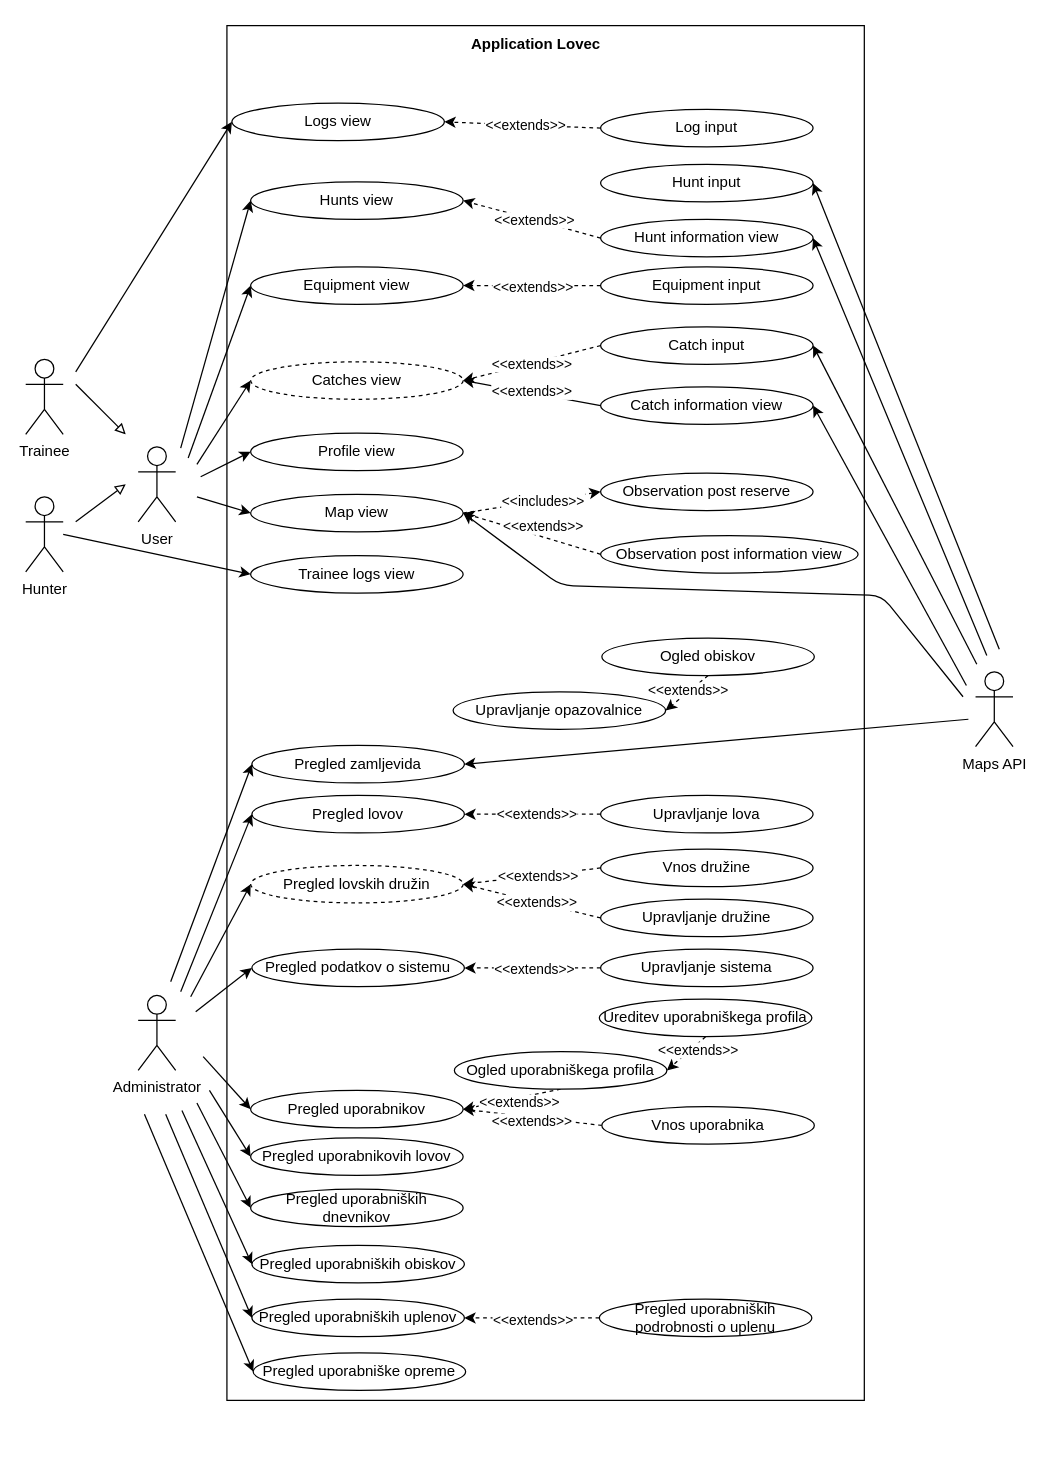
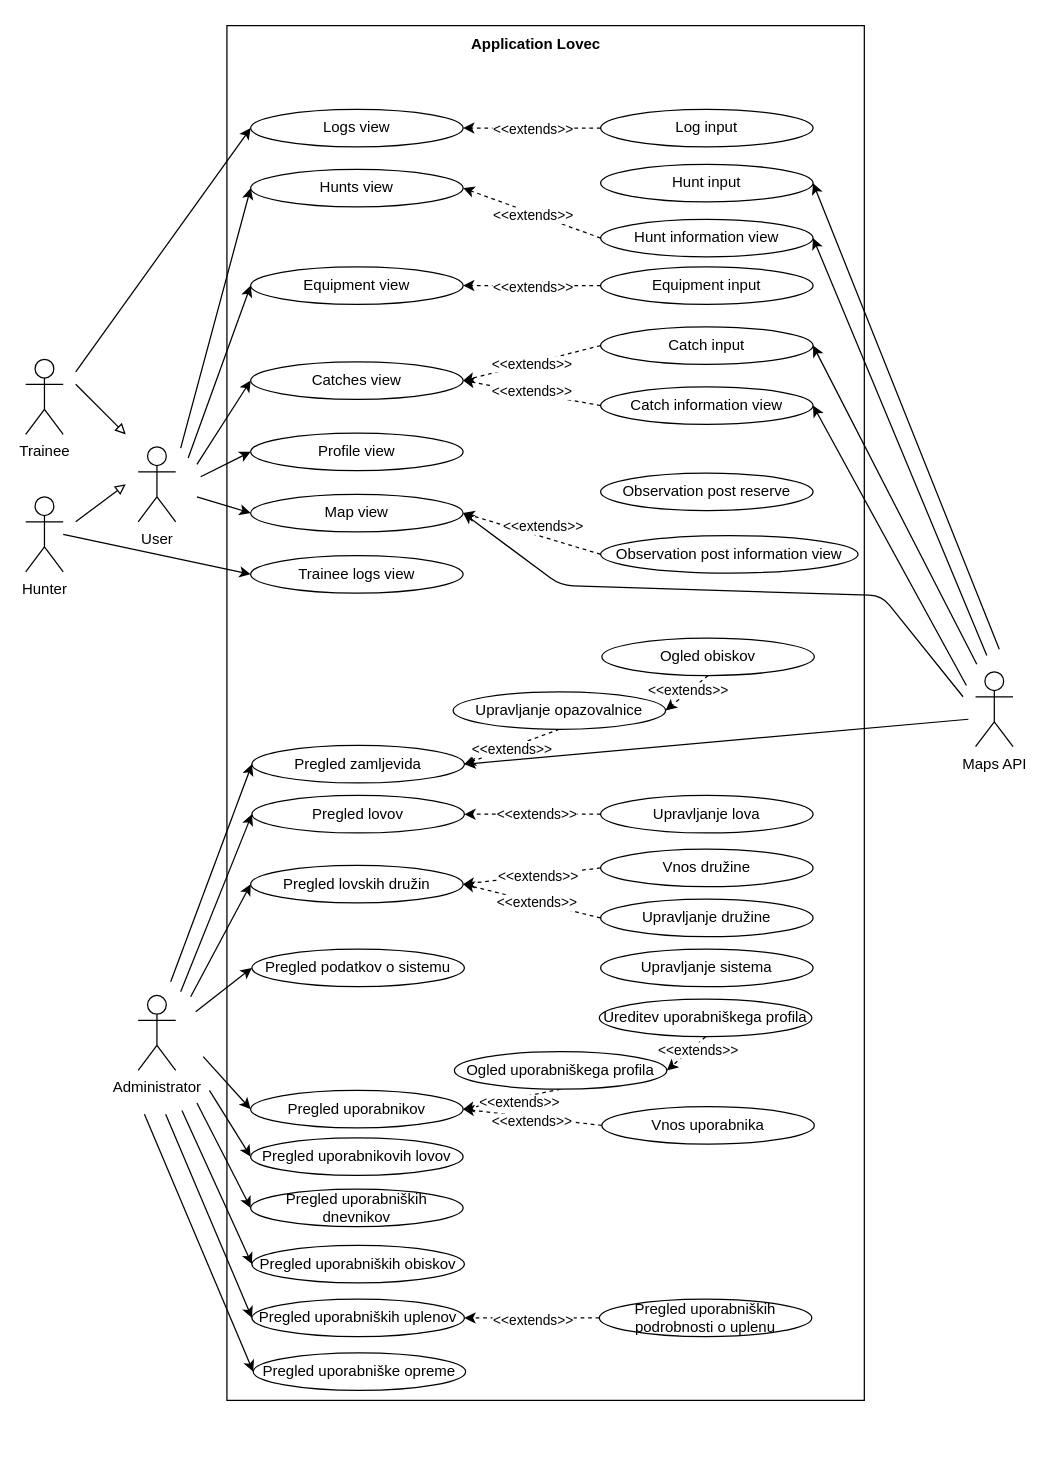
node "Logs view": moved (338, 122) -> (357, 128)
node "Hunts view": moved (357, 201) -> (357, 188)
node "Catches view": style dashed -> solid
edge "Catch information view" -> "Catches view": style solid -> dashed
edge "Map view" -> "Observation post reserve": removed, label "<<includes>>"
edge "Upravljanje opazovalnice" -> "Pregled zamljevida": added, label "<<extends>>"
node "Pregled lovskih družin": style dashed -> solid
edge "Upravljanje sistema" -> "Pregled podatkov o sistemu": removed, label "<<extends>>"
